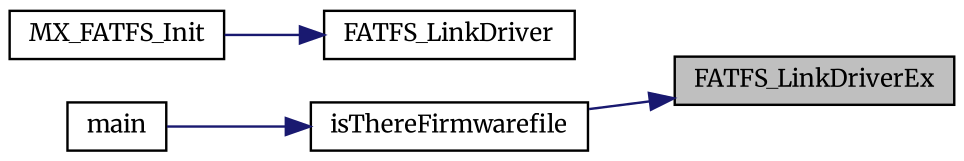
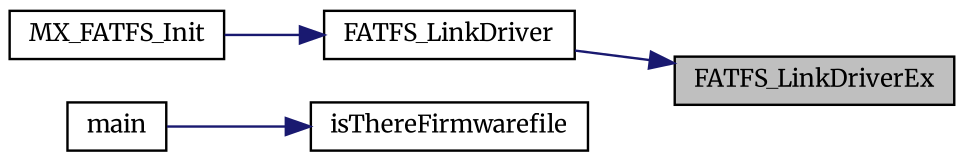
edge "isThereFirmwarefile" -> "FATFS_LinkDriverEx": now "FATFS_LinkDriver" -> "FATFS_LinkDriverEx"
